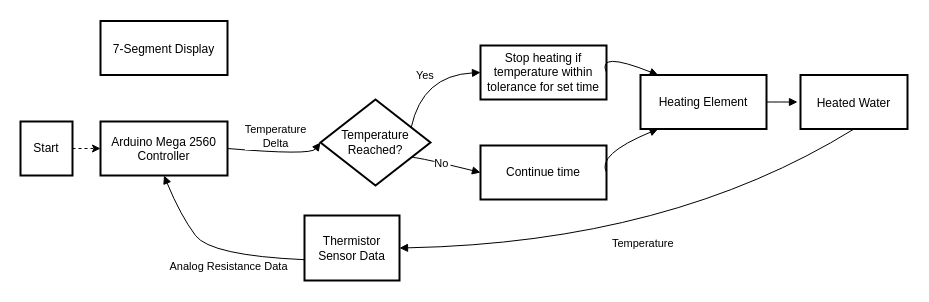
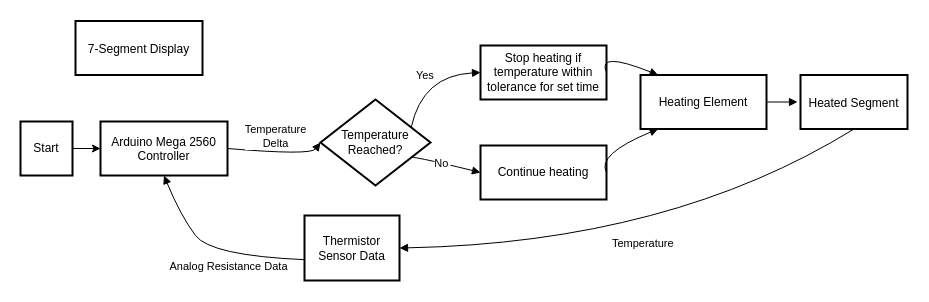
node "7-Segment Display": moved (164, 48) -> (139, 48)
node "Heated Water": label "Heated Water" -> "Heated Segment"
edge "Start" -> "Arduino Mega 2560 Controller": style dashed -> solid
node "Continue time": label "Continue time" -> "Continue heating"
